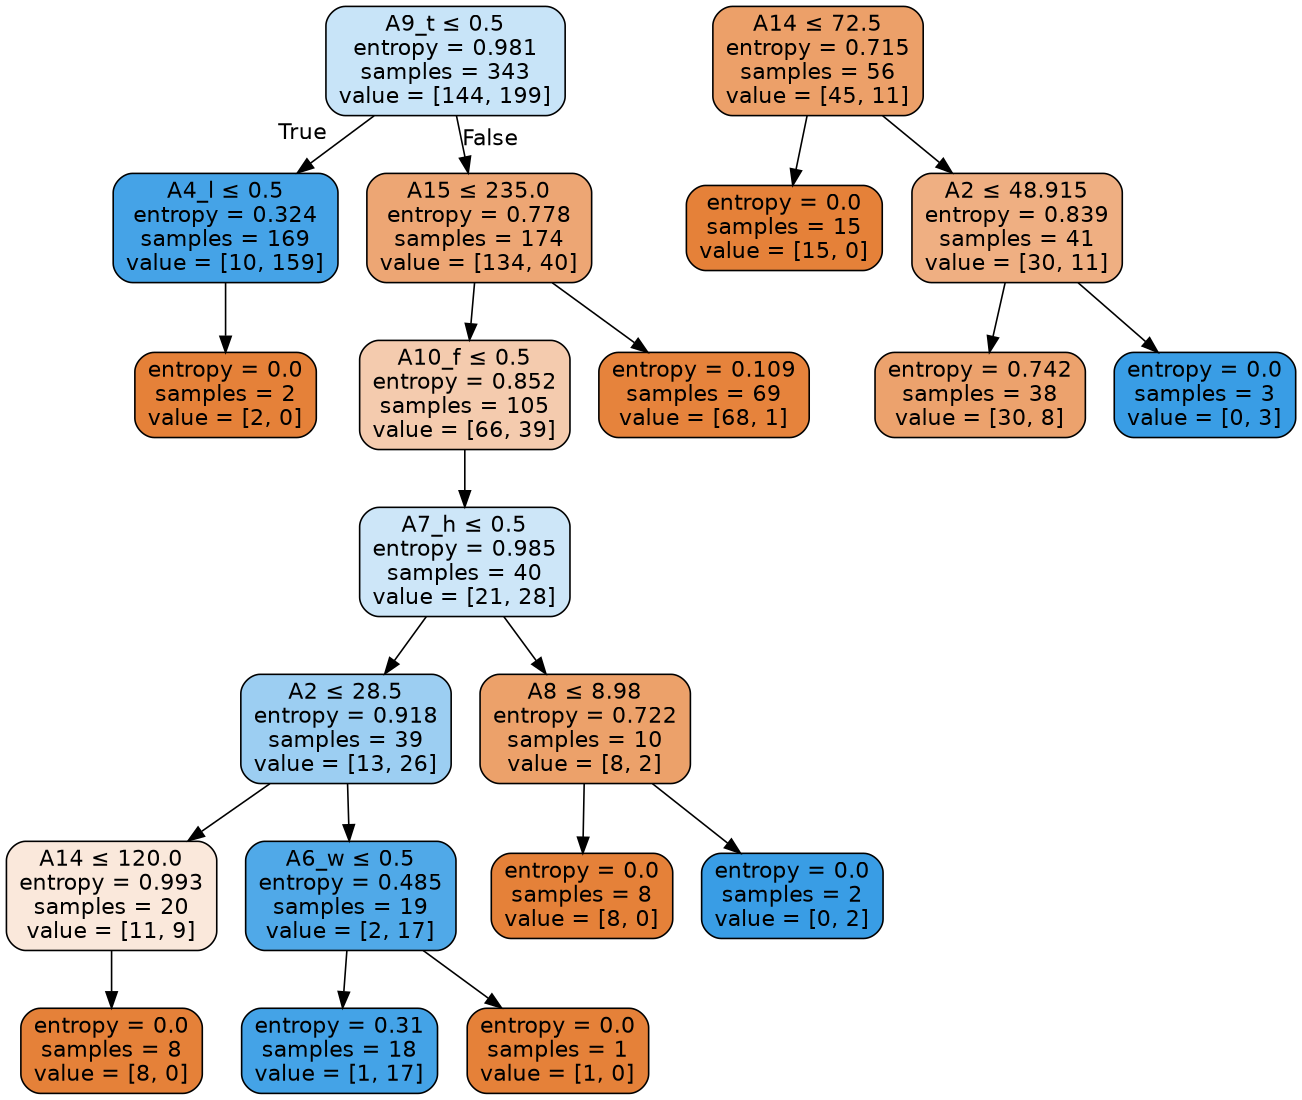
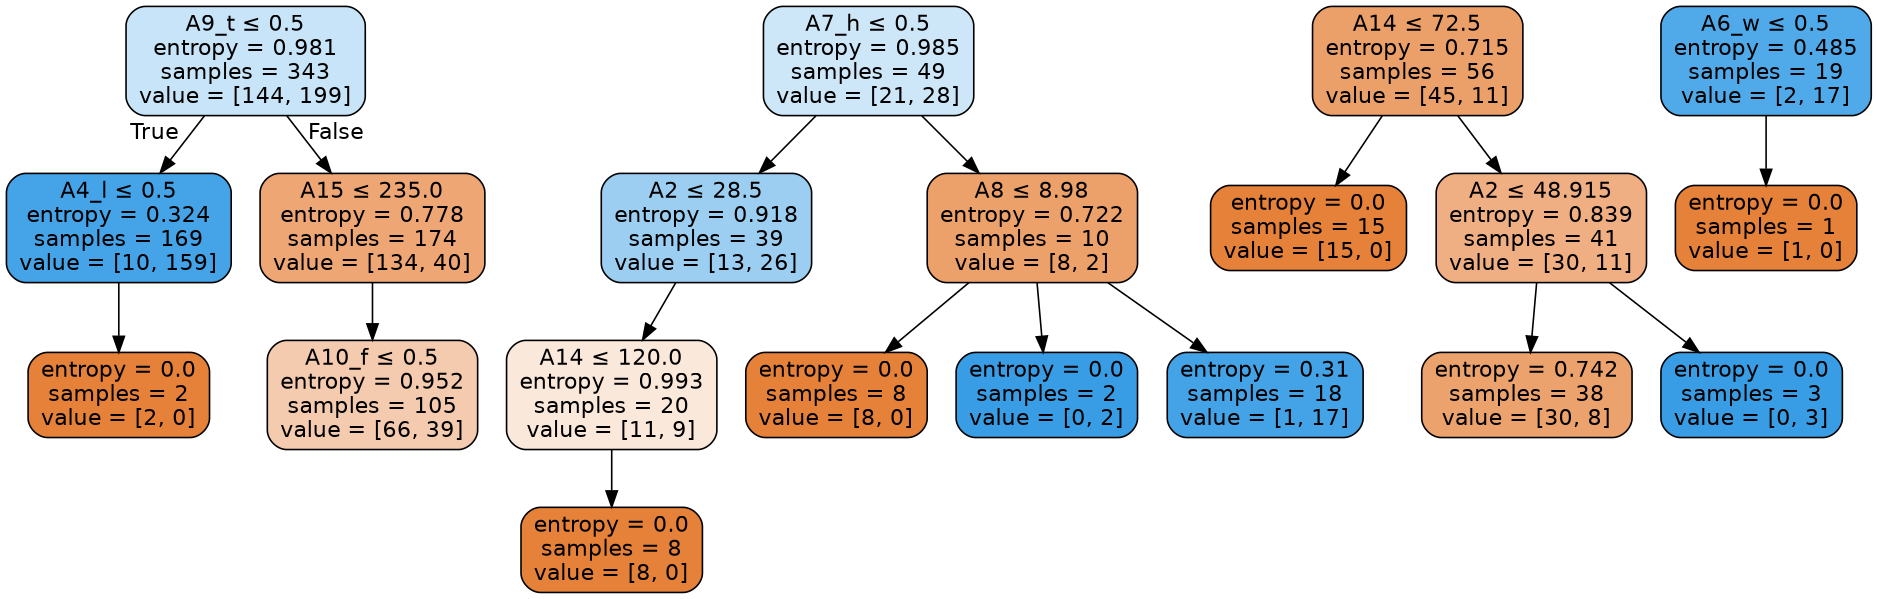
node "A10_f ≤ 0.5": text "entropy = 0.852" -> "entropy = 0.952"
node "entropy = 0.109": removed
edge "A10_f ≤ 0.5" -> "A7_h ≤ 0.5": removed
node "A7_h ≤ 0.5": text "samples = 40" -> "samples = 49"
edge "A2 ≤ 28.5" -> "A6_w ≤ 0.5": removed
edge "A6_w ≤ 0.5" -> "entropy = 0.31": now "A8 ≤ 8.98" -> "entropy = 0.31"
